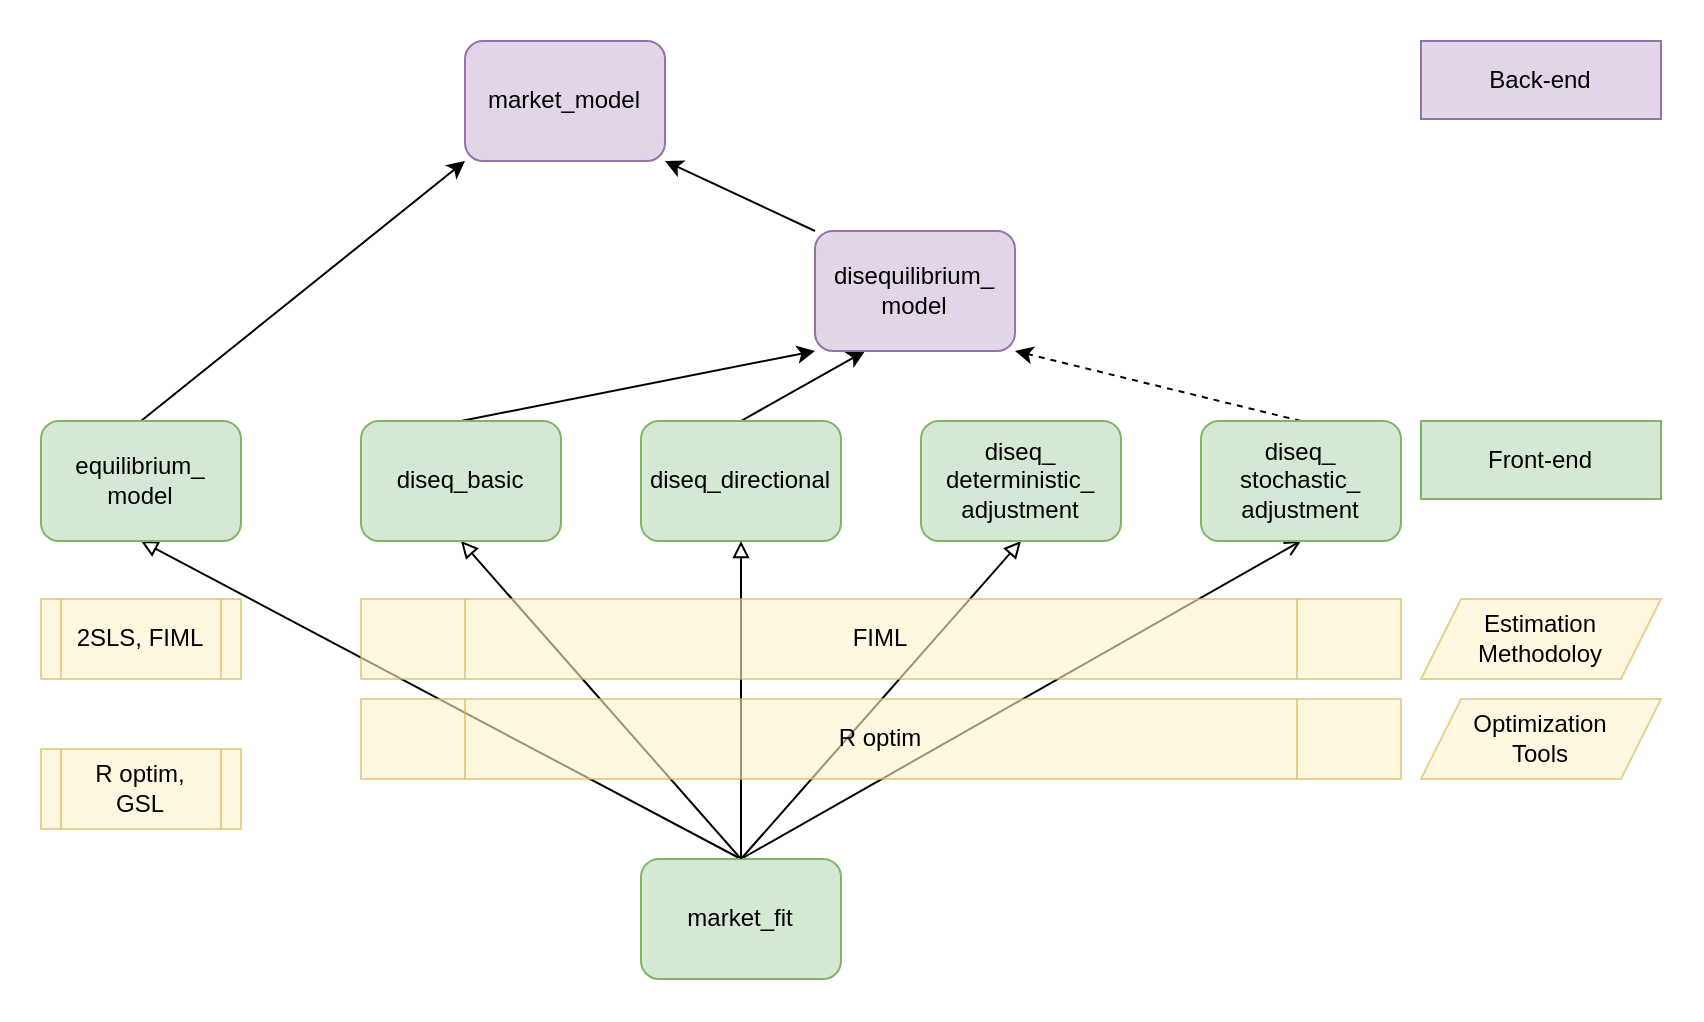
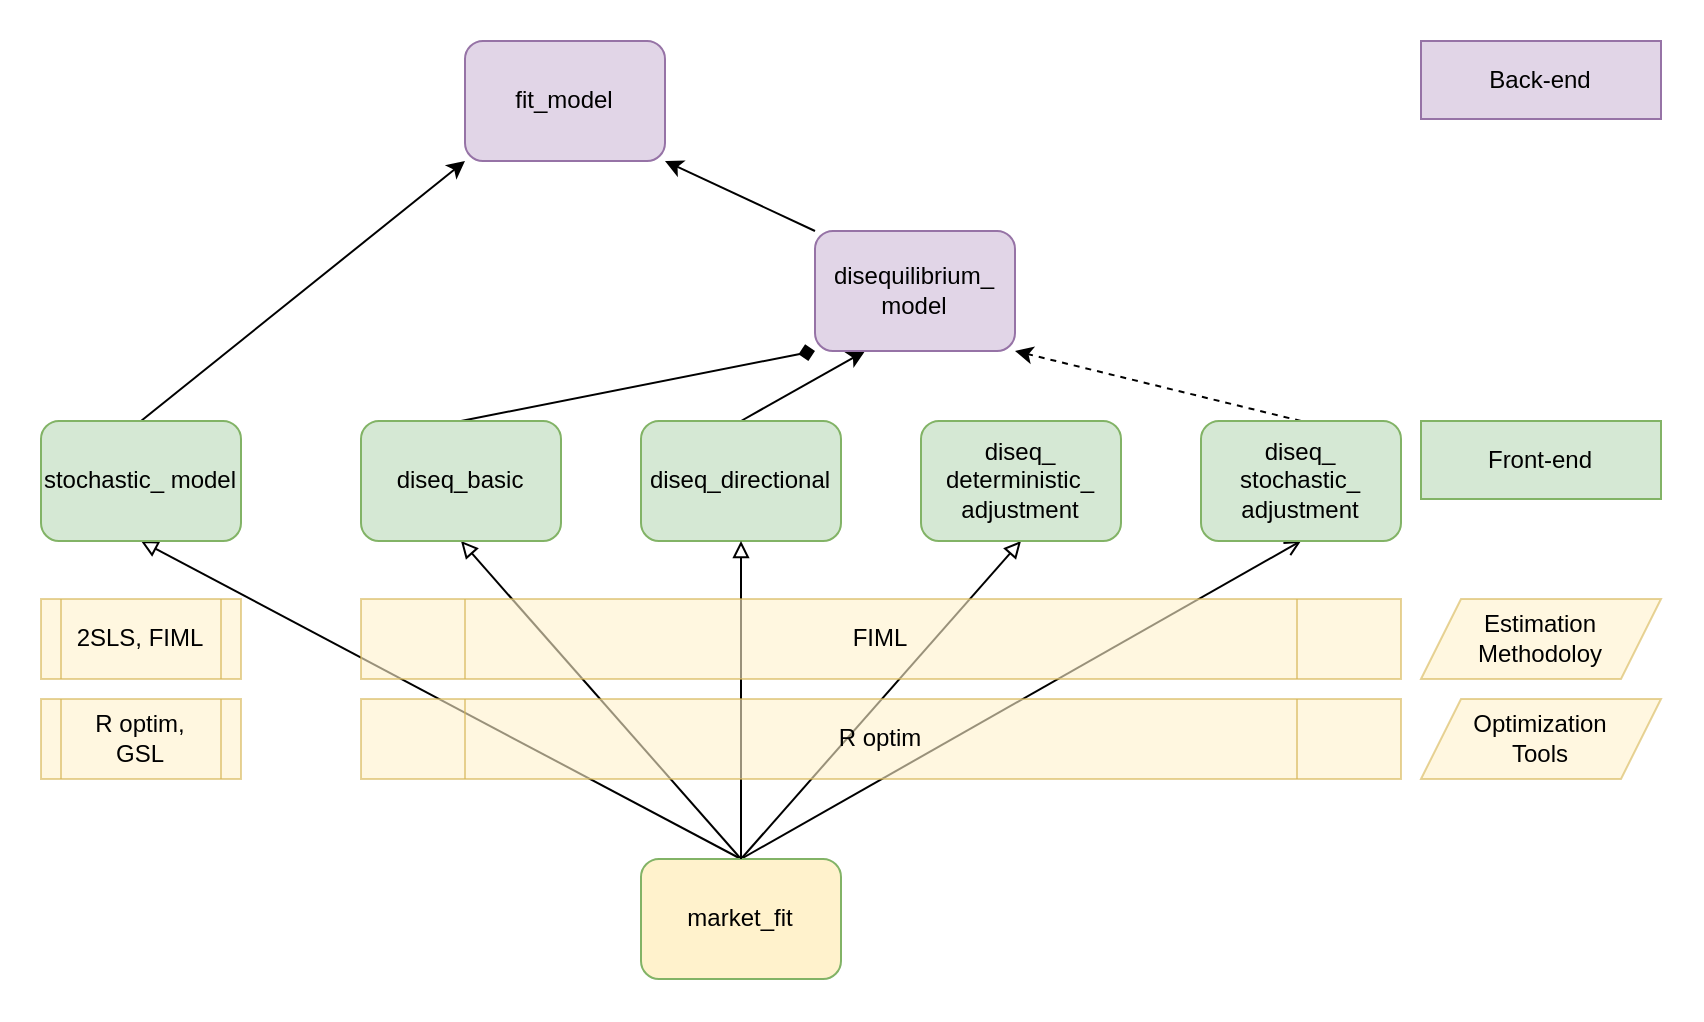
node "market_model": label "market_model" -> "fit_model"
edge "diseq_basic" -> "disequilibrium_ model": arrowhead classic -> diamond
node "equilibrium_ model": label "equilibrium_ model" -> "stochastic_ model"
node "R optim, GSL": moved (141, 789) -> (141, 739)
node "market_fit": fillcolor #d5e8d4 -> #fff2cc
